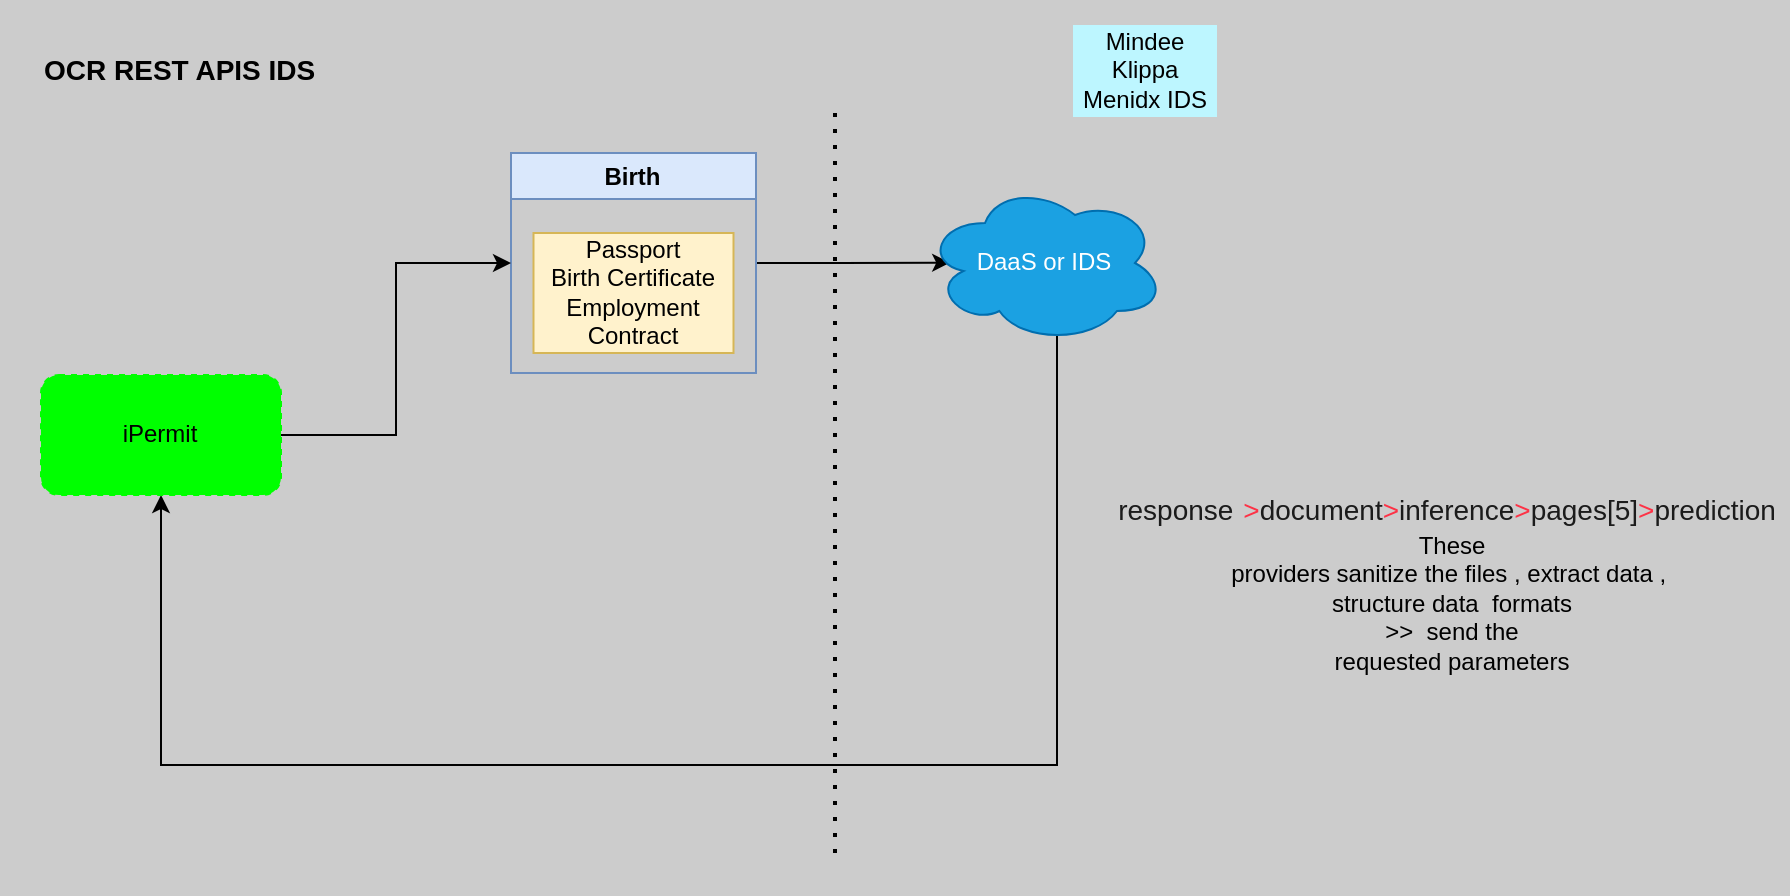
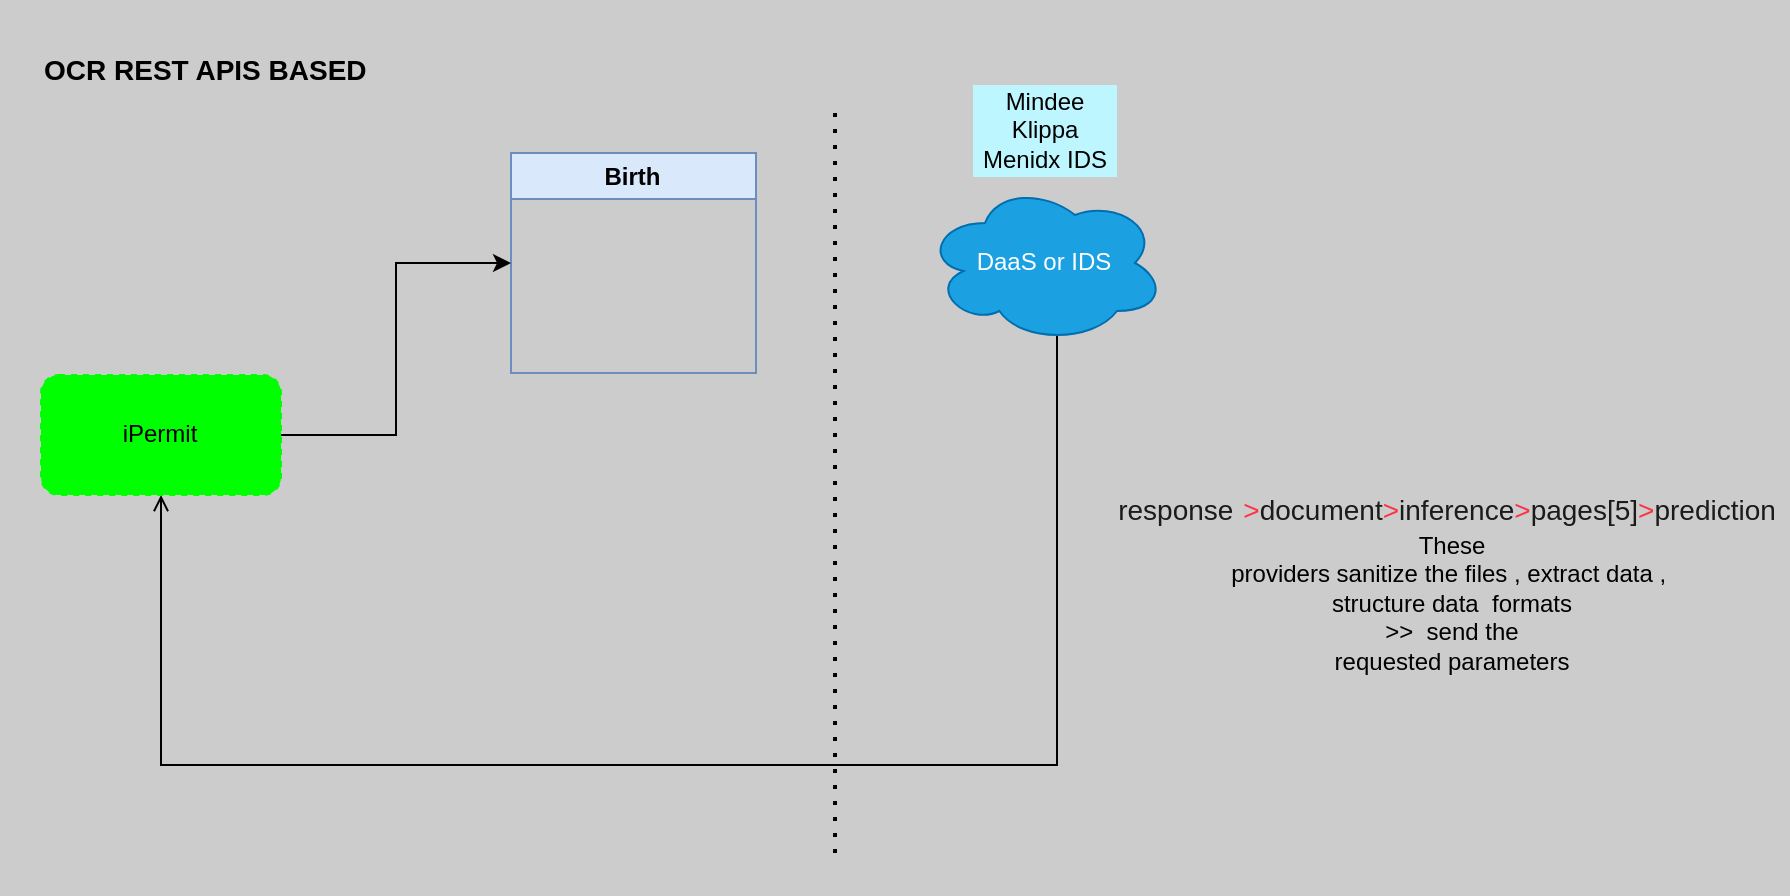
node "OCR REST APIS IDS": label "OCR REST APIS IDS" -> "OCR REST APIS BASED"
node "Mindee Klippa Menidx IDS": moved (1145, 71) -> (1045, 131)
edge "Birth" -> "DaaS or IDS": removed
node "Passport Birth Certificate Employment Contract": removed
edge "DaaS or IDS" -> "iPermit": arrowhead classic -> open
